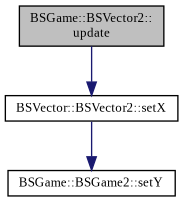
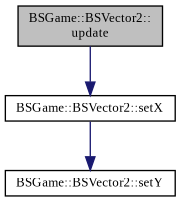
node "BSVector::BSVector2::setX": label "BSVector::BSVector2::setX" -> "BSGame::BSVector2::setX"
node "BSGame::BSGame2::setY": label "BSGame::BSGame2::setY" -> "BSGame::BSVector2::setY"
